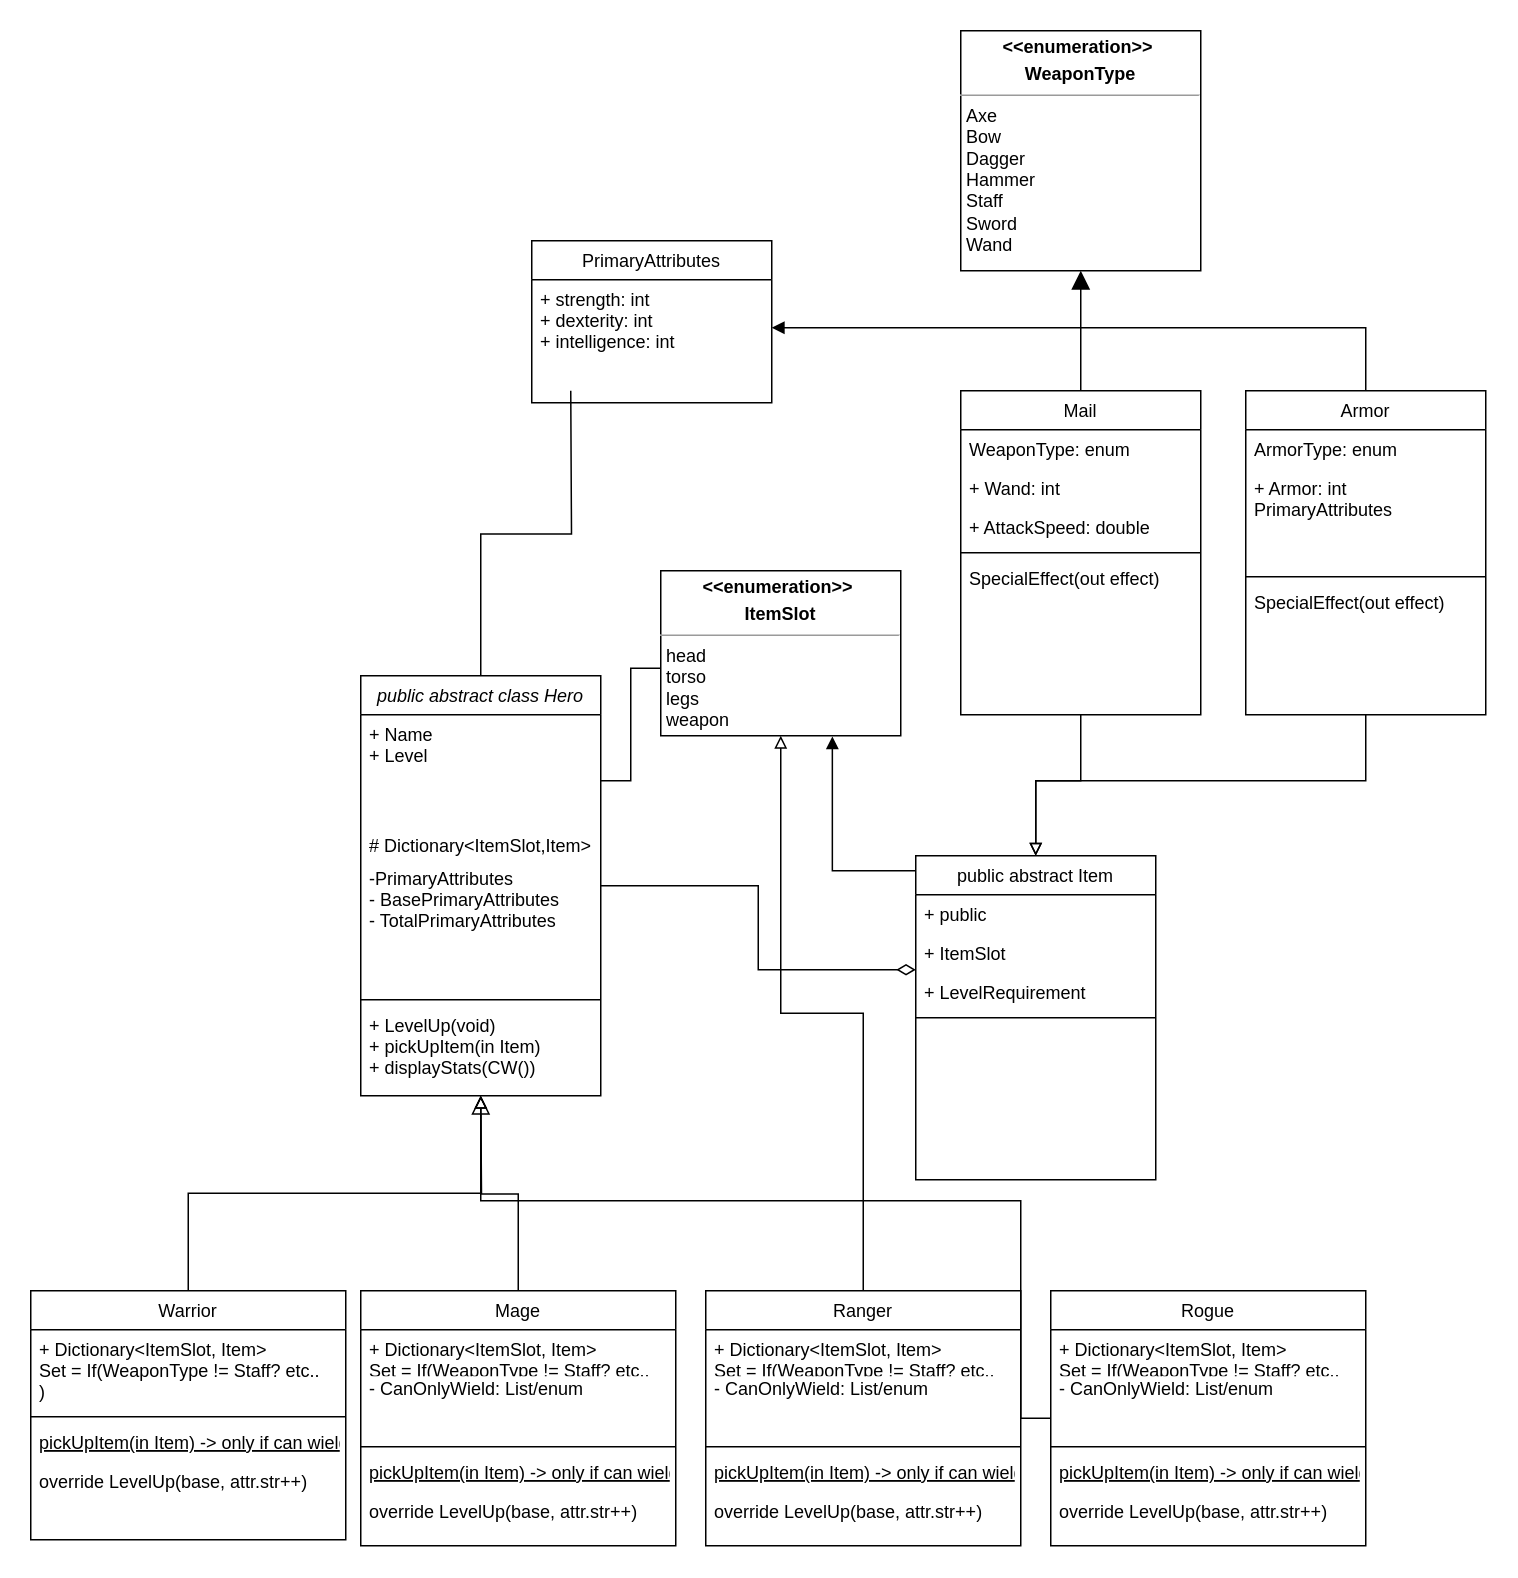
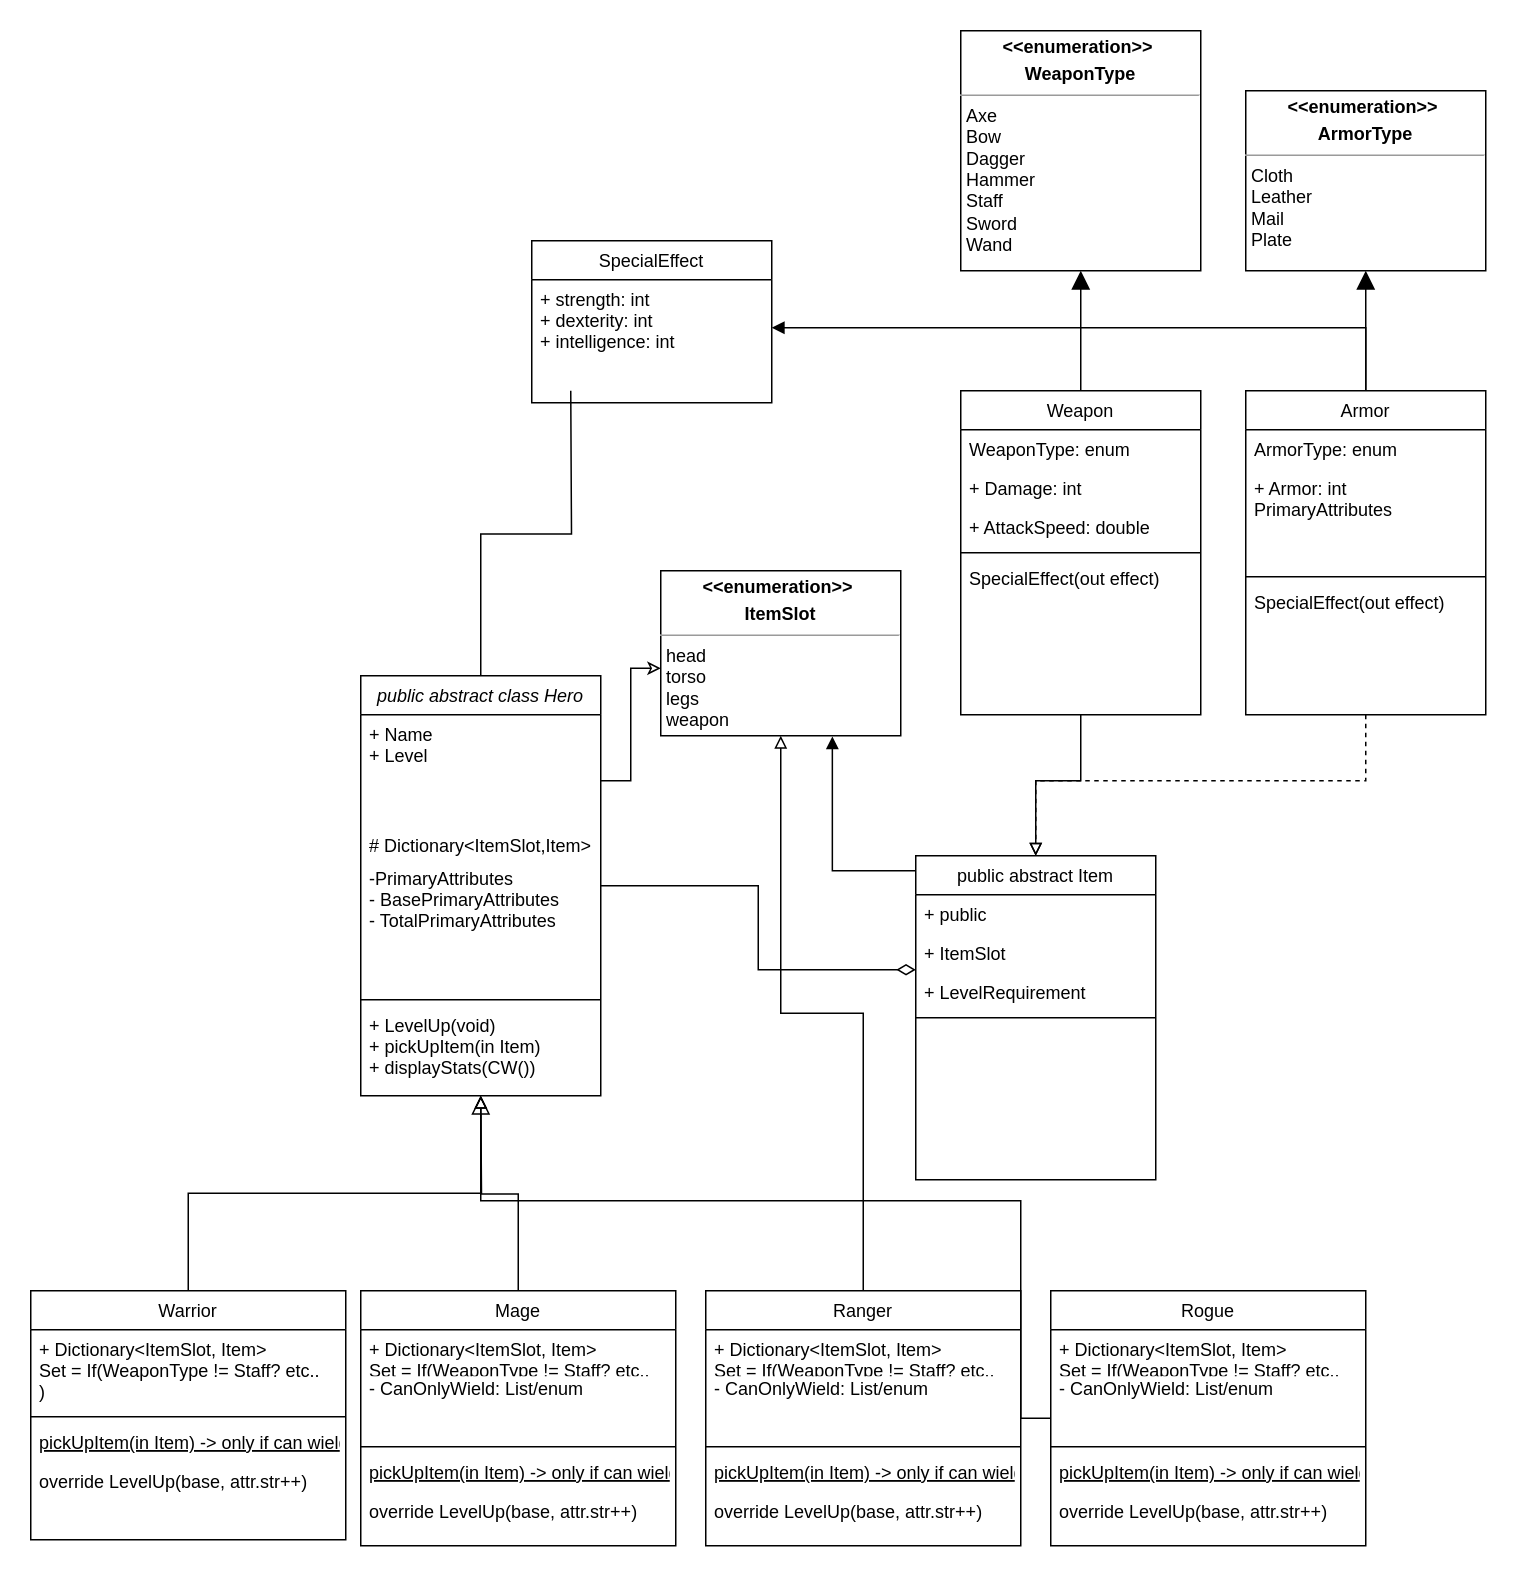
node "<<enumeration>> ArmorType Cloth Leather Mail Plate": added
node "PrimaryAttributes": label "PrimaryAttributes" -> "SpecialEffect"
edge "Armor" -> "<<enumeration>> ArmorType Cloth Leather Mail Plate": added
node "Mail": label "Mail" -> "Weapon"
node "+ Wand: int": label "+ Wand: int" -> "+ Damage: int"
edge "<<enumeration>> ItemSlot head torso legs weapon" -- "public abstract class Hero": arrowhead none -> classic
edge "Armor" -> "public abstract Item": style solid -> dashed
